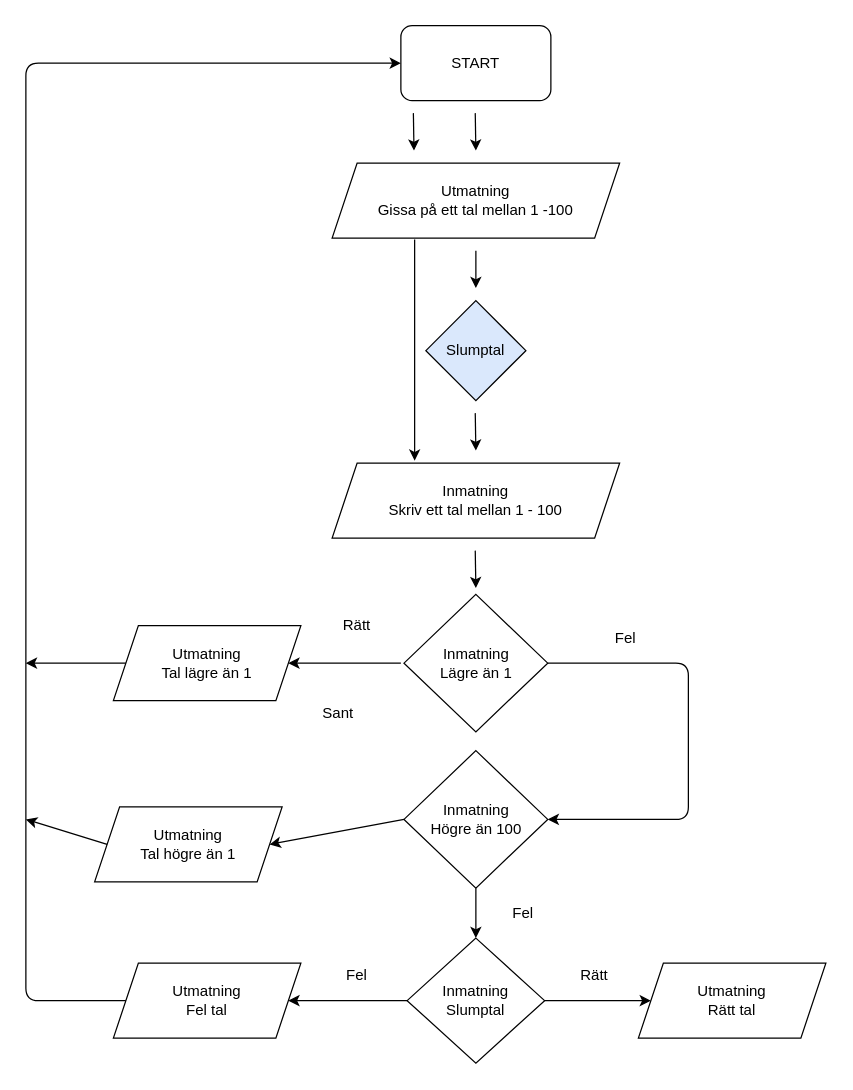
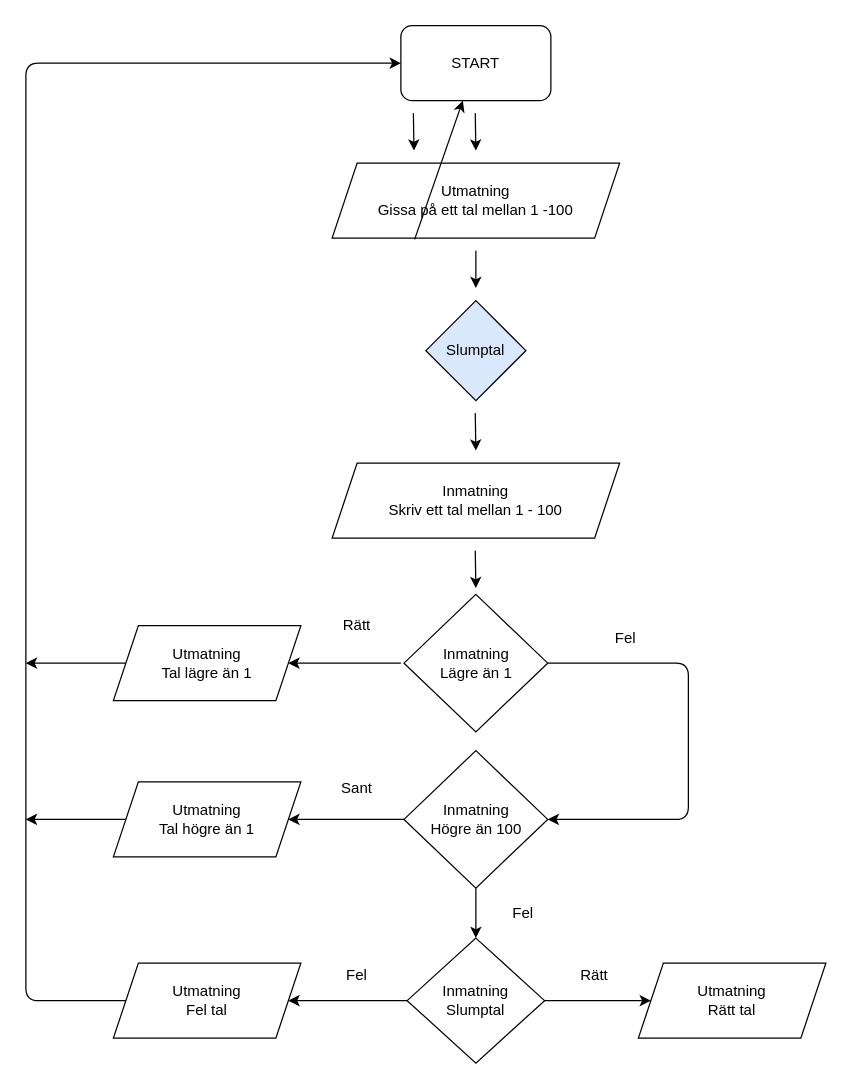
edge "Utmatning Gissa på ett tal mellan 1 -100" -> "Inmatning Skriv ett tal mellan 1 - 100": now "Utmatning Gissa på ett tal mellan 1 -100" -> "START"
node "Sant": moved (338, 713) -> (357, 788)
node "Utmatning Tal högre än 1": moved (188, 844) -> (207, 819)
